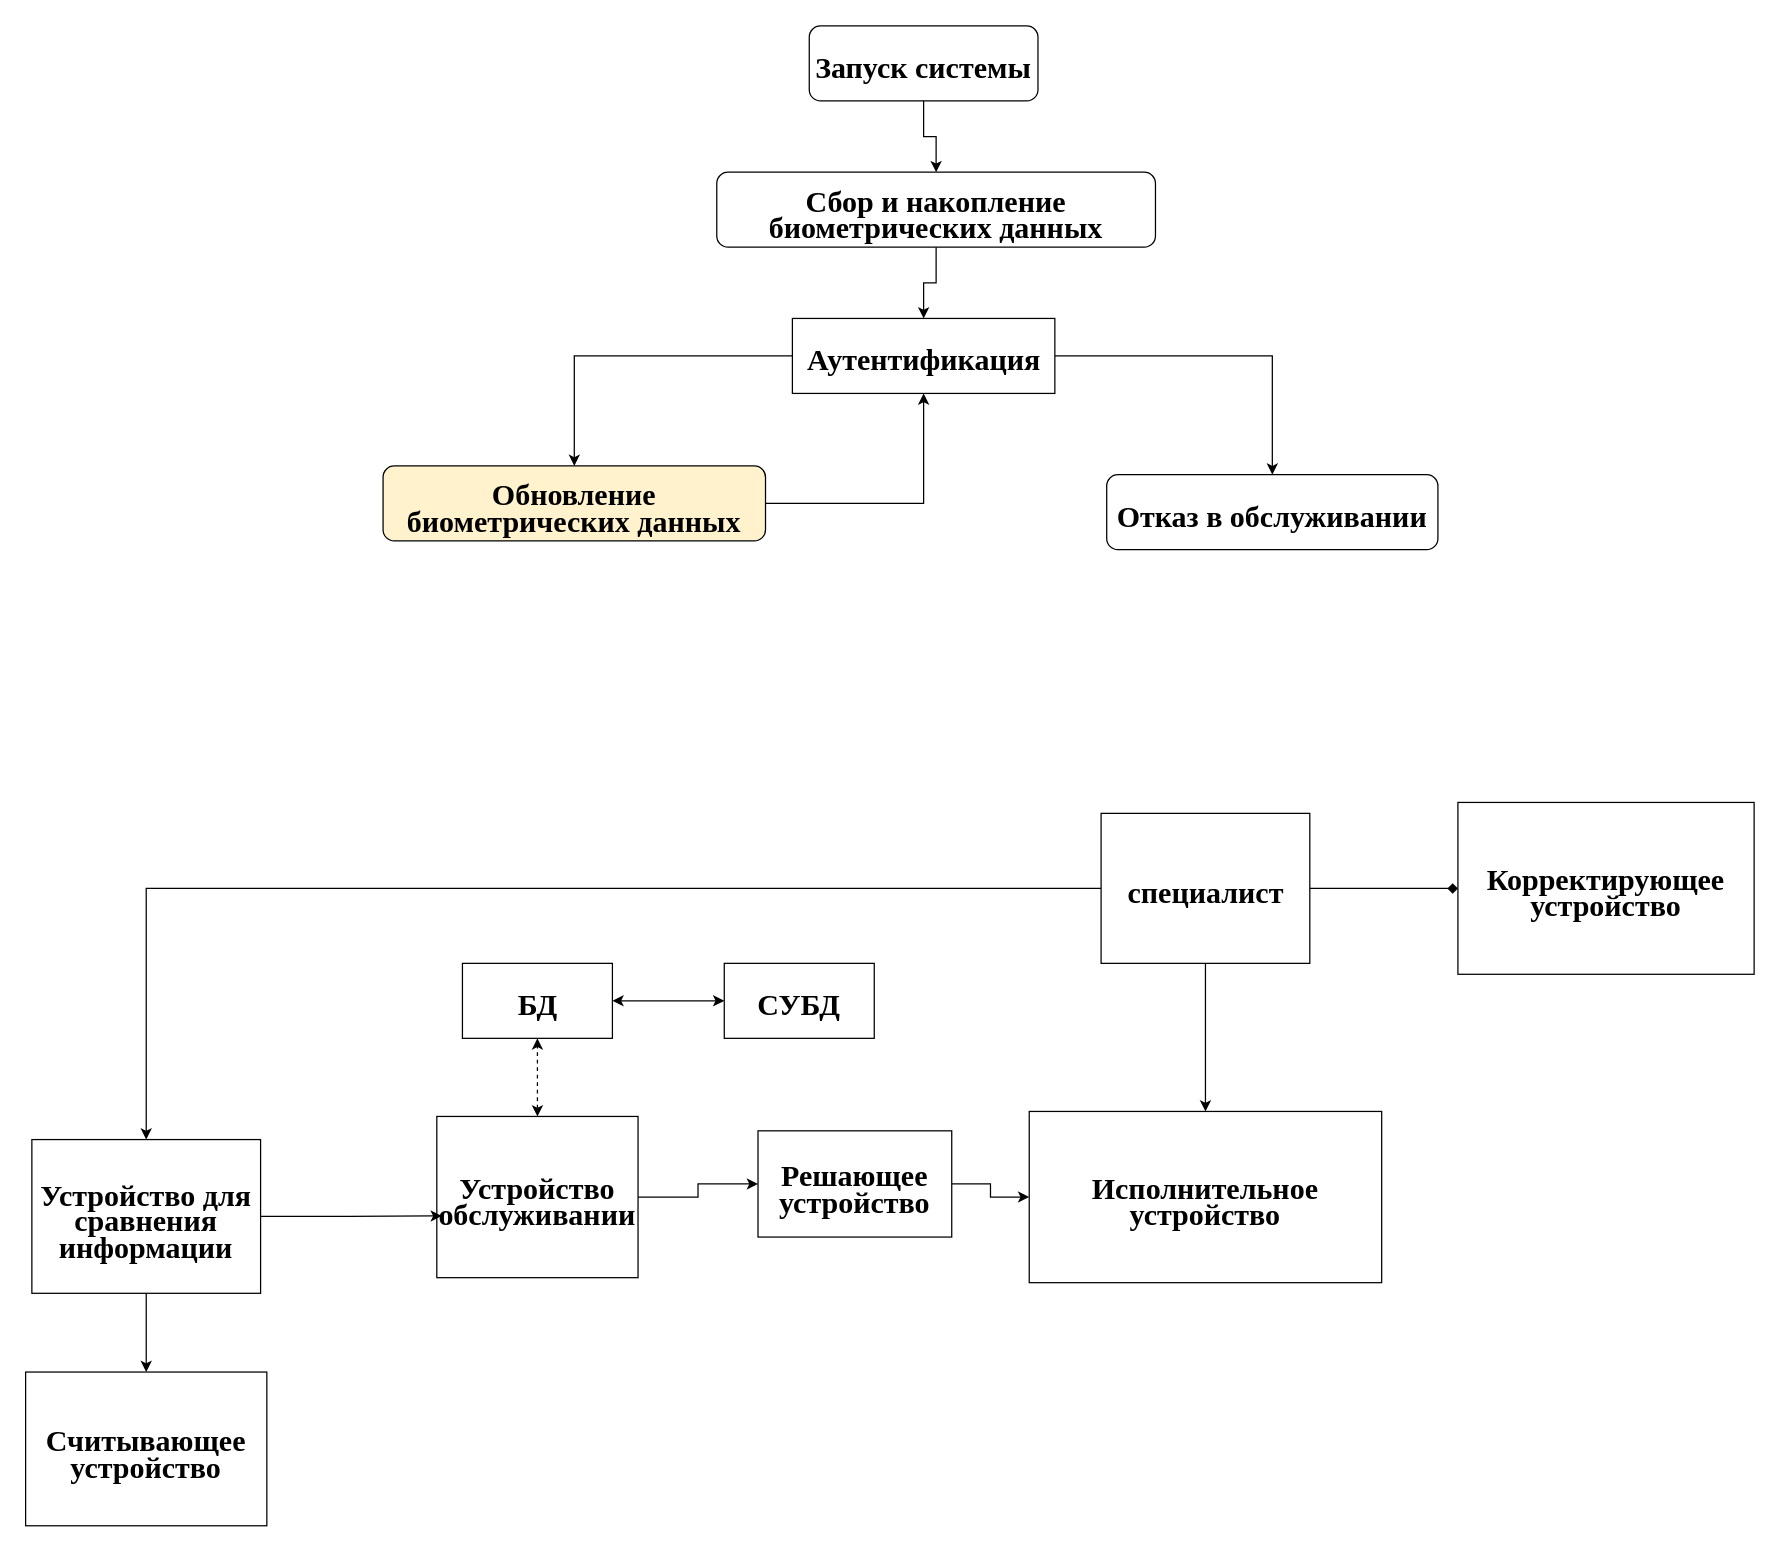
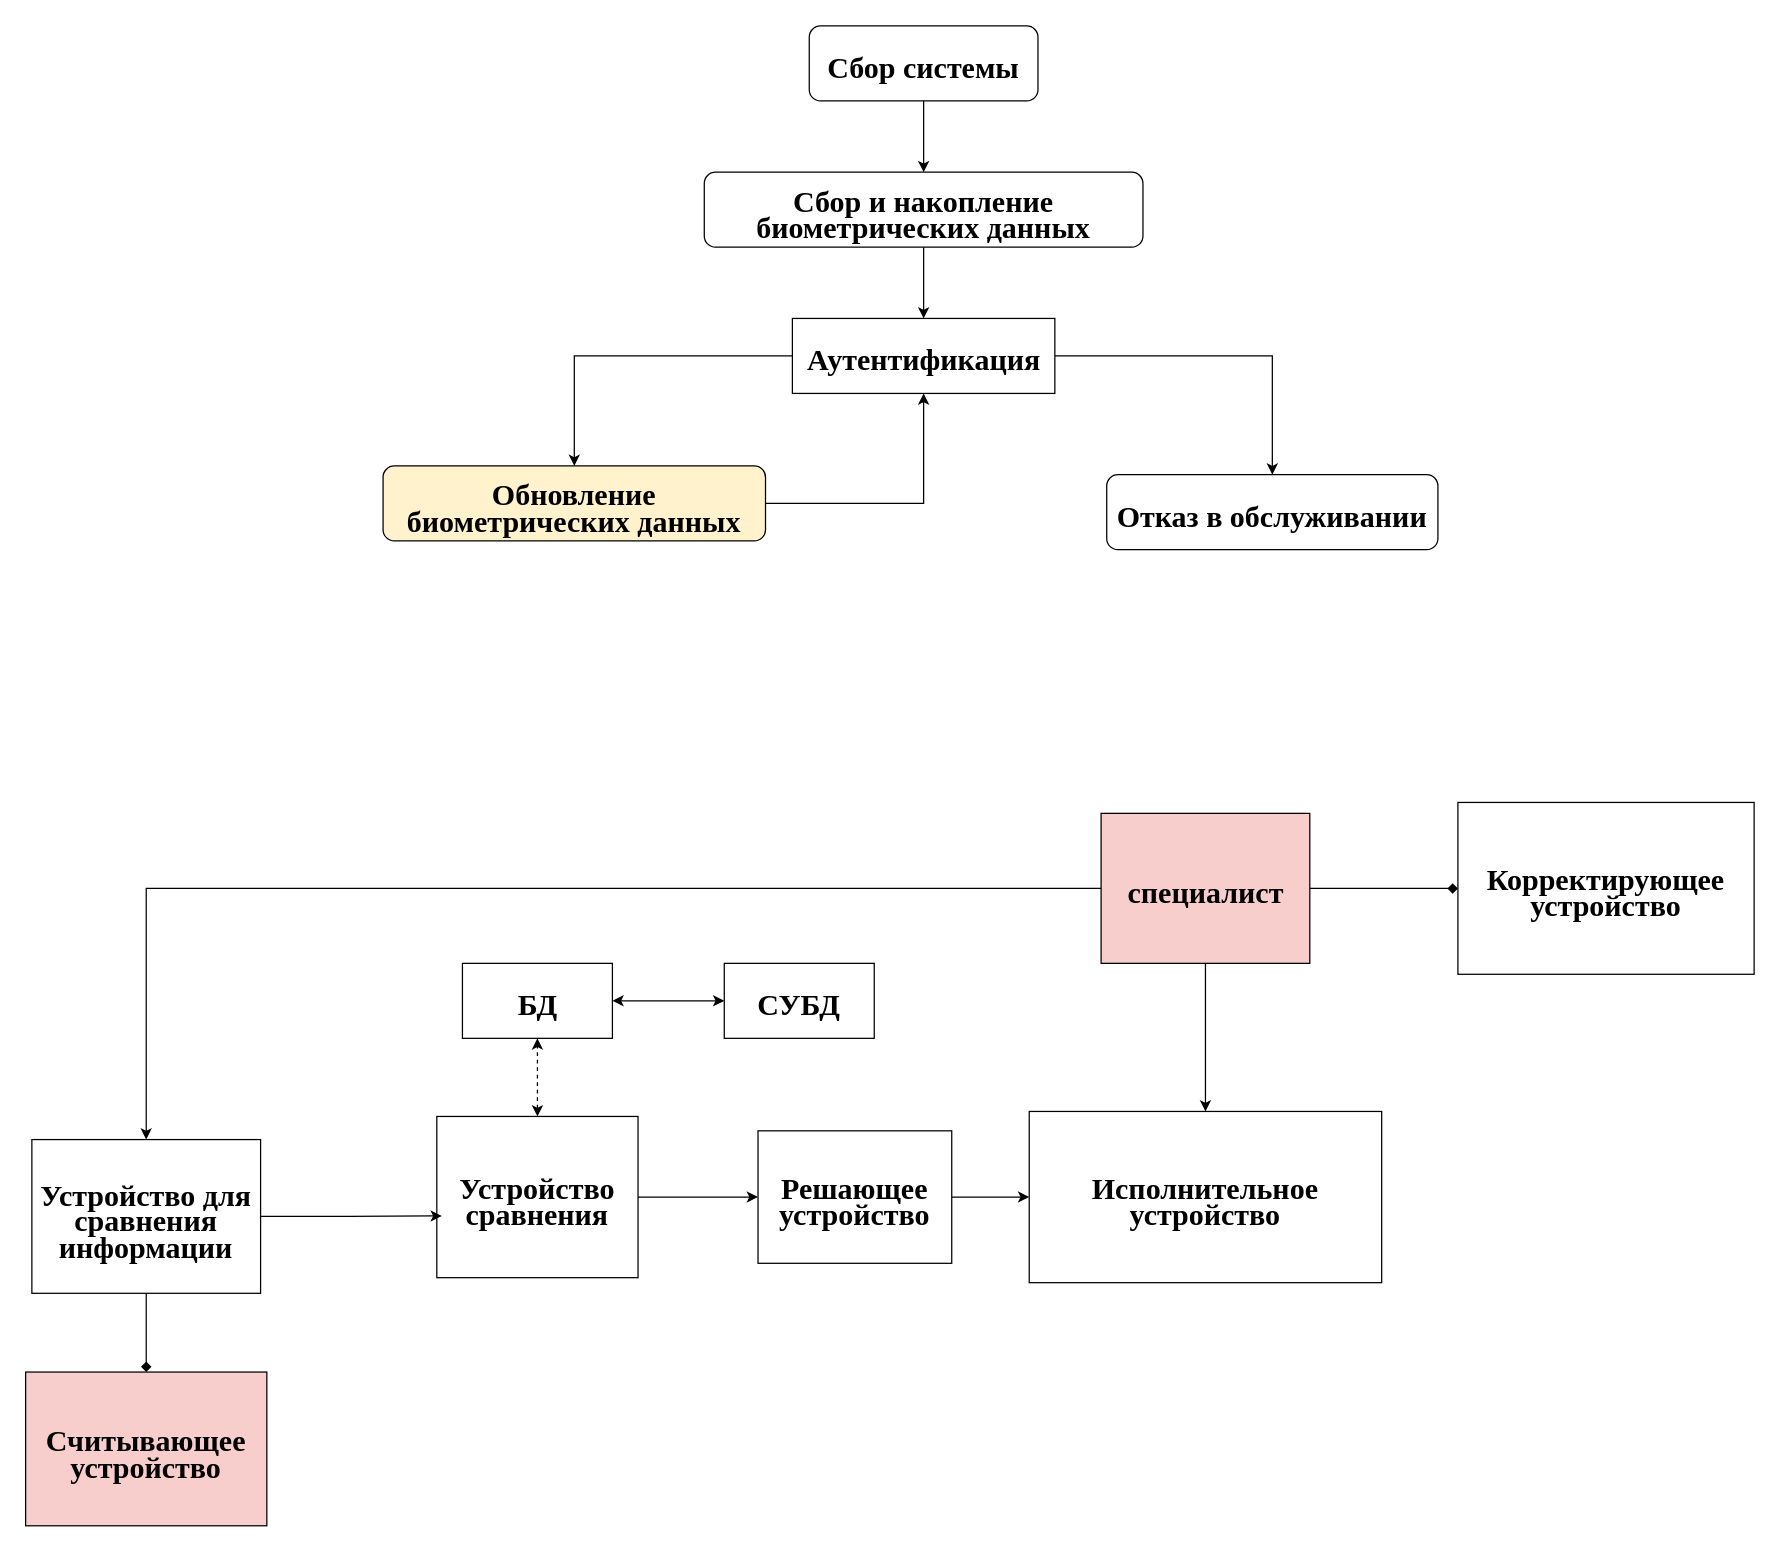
node "Запуск системы": label "Запуск системы" -> "Сбор системы"
node "Сбор и накопление биометрических данных": moved (936, 209) -> (924, 209)
node "специалист": fillcolor #ffffff -> #f8cecc
node "Решающее устройство": size 194x106 -> 194x133
node "Устройство обслуживании": label "Устройство обслуживании" -> "Устройство сравнения"
edge "Устройство для сравнения информации" -> "Считывающее устройство": arrowhead classic -> diamond
node "Считывающее устройство": fillcolor #ffffff -> #f8cecc
